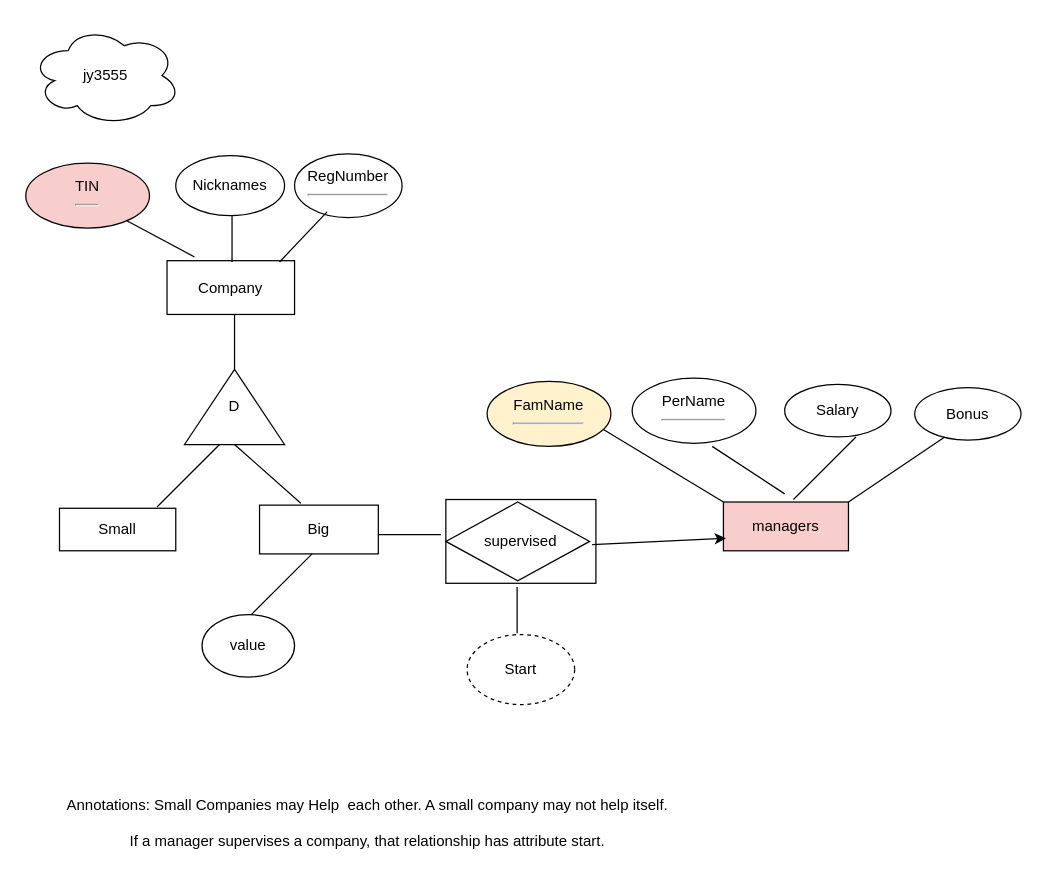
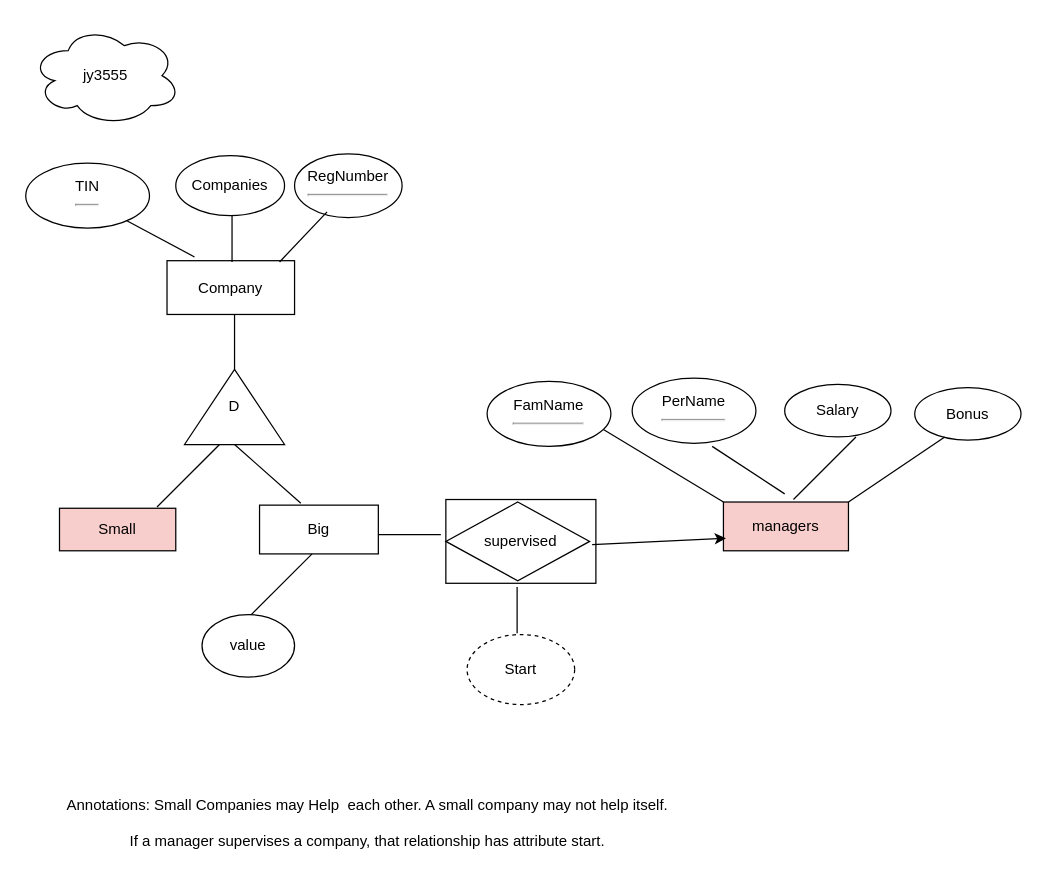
node "Nicknames": label "Nicknames" -> "Companies"
node "TIN": fillcolor #f8cecc -> #ffffff
node "FamName": fillcolor #fff2cc -> #ffffff
node "Small": fillcolor #ffffff -> #f8cecc
